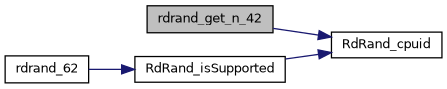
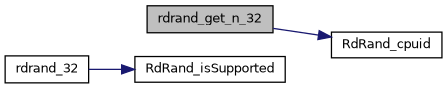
node "rdrand_get_n_42": label "rdrand_get_n_42" -> "rdrand_get_n_32"
edge "RdRand_isSupported" -> "RdRand_cpuid": removed
node "rdrand_62": label "rdrand_62" -> "rdrand_32"
